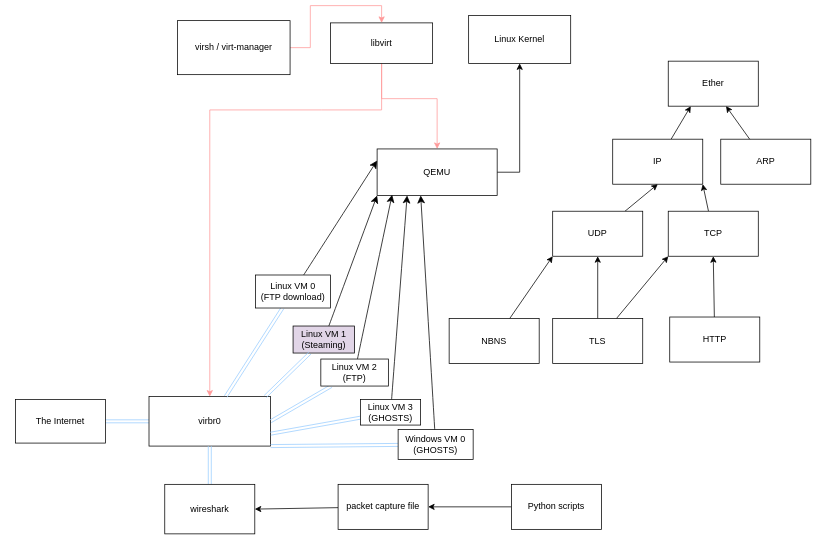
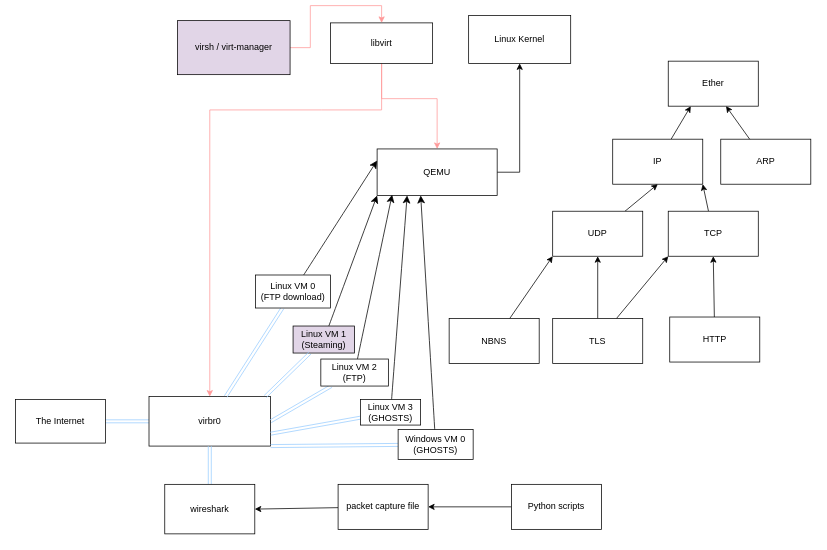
node "virsh / virt-manager": fillcolor #ffffff -> #e1d5e7
